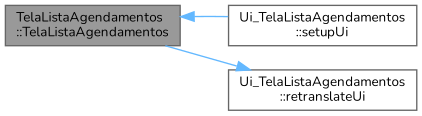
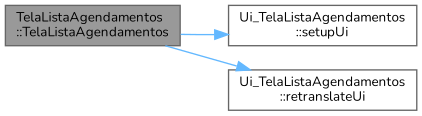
edge "Ui_TelaListaAgendamentos ::setupUi" -> "TelaListaAgendamentos ::TelaListaAgendamentos": reversed
